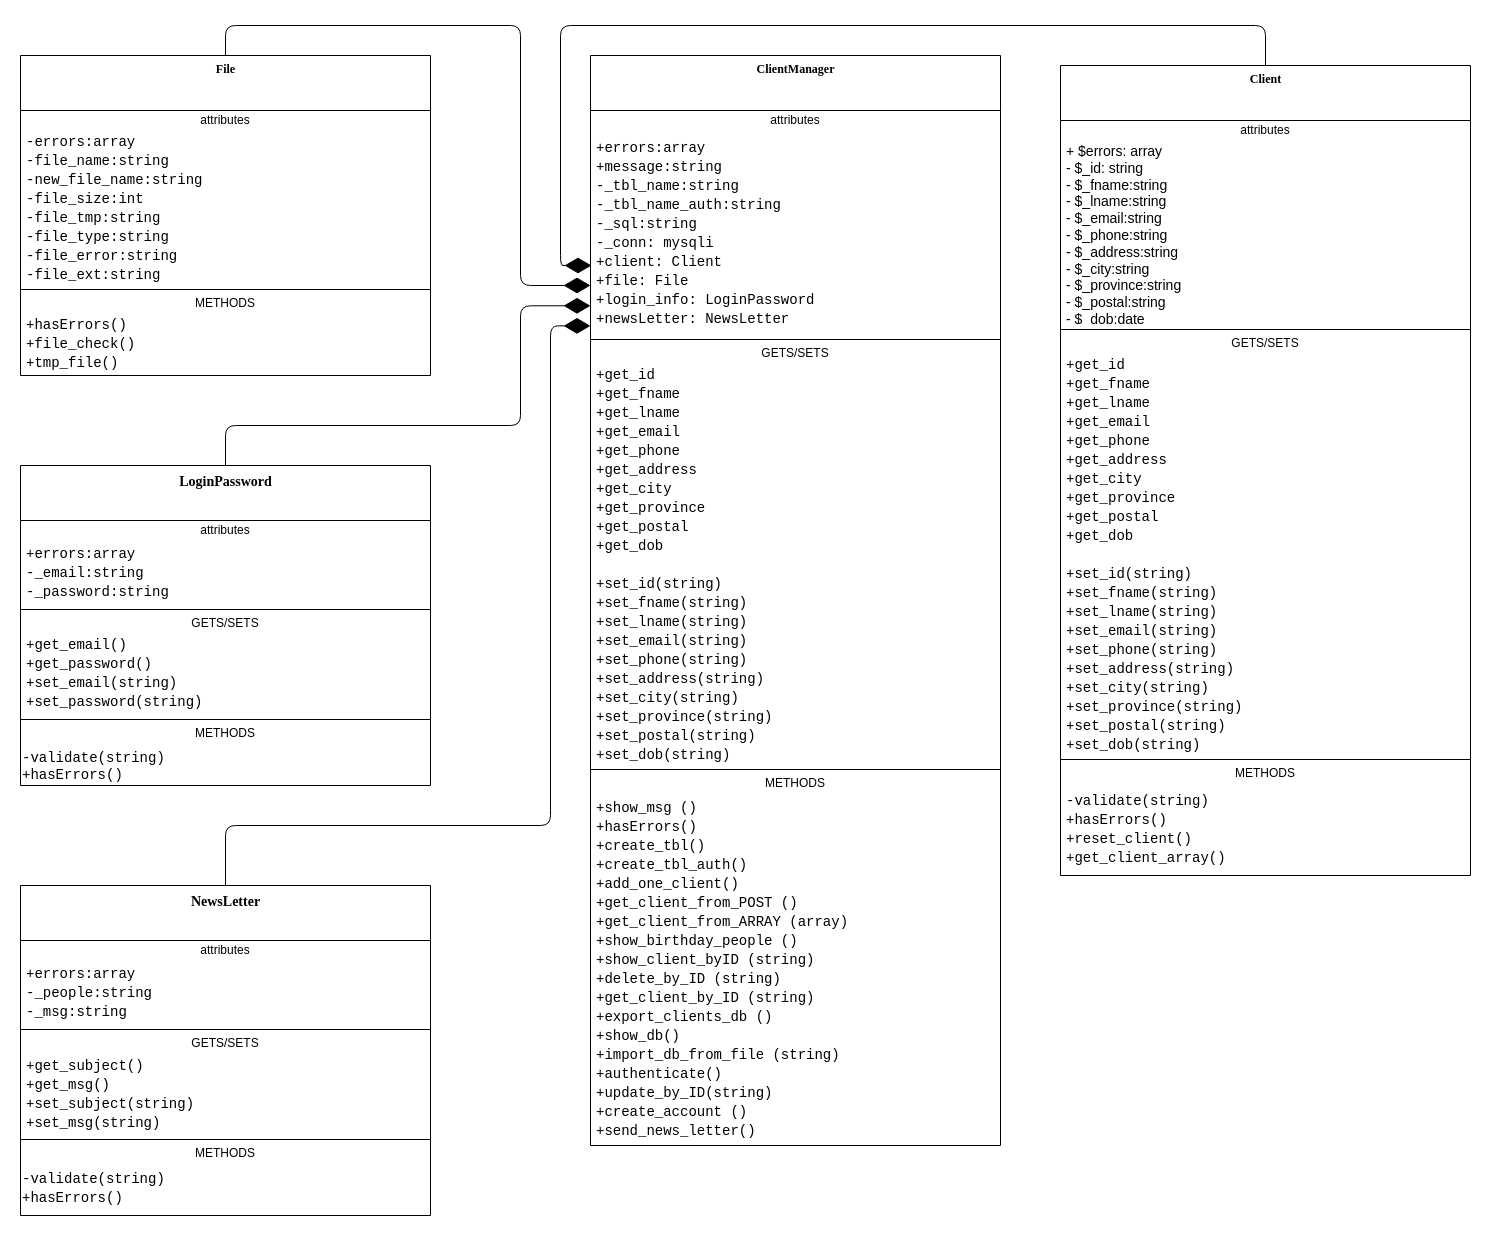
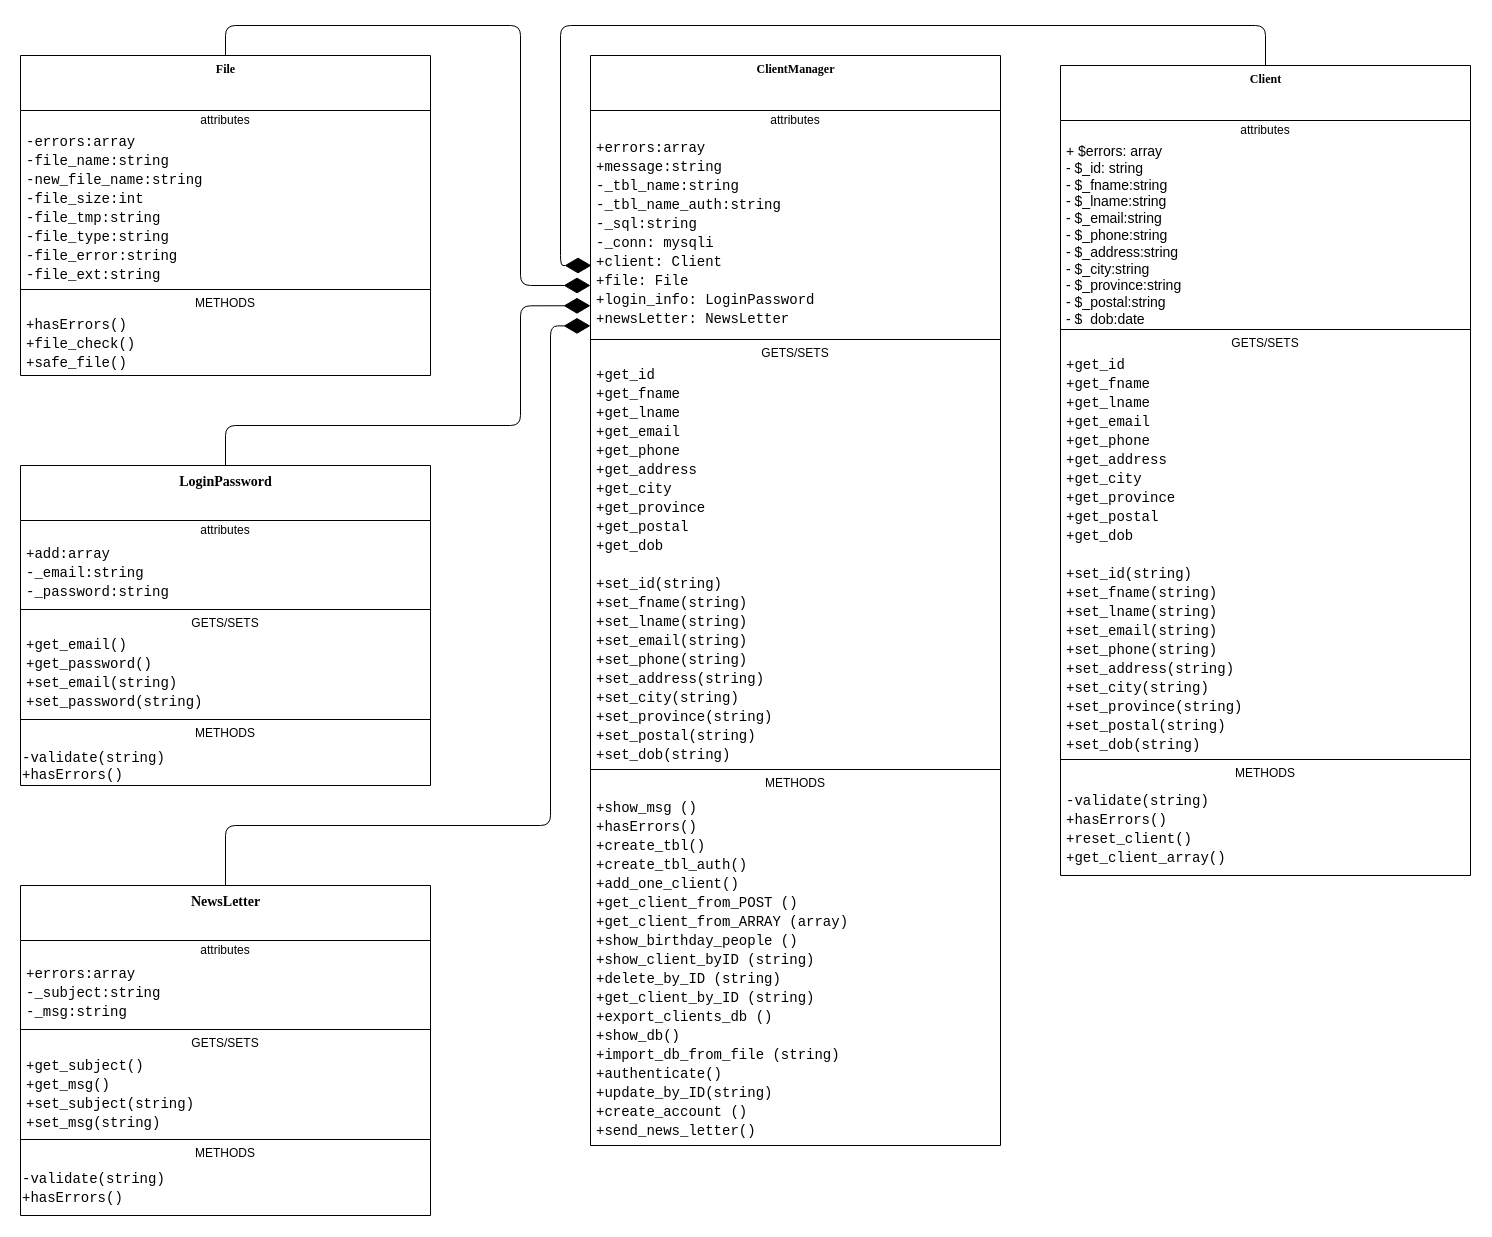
node "+hasErrors() +file_check() +tmp_file()": label "+hasErrors() +file_check() +tmp_file()" -> "+hasErrors() +file_check() +safe_file()"
node "+errors:array -_email:string -_password:string": label "+errors:array -_email:string -_password:string" -> "+add:array -_email:string -_password:string"
node "+errors:array -_people:string -_msg:string": label "+errors:array -_people:string -_msg:string" -> "+errors:array -_subject:string -_msg:string"
